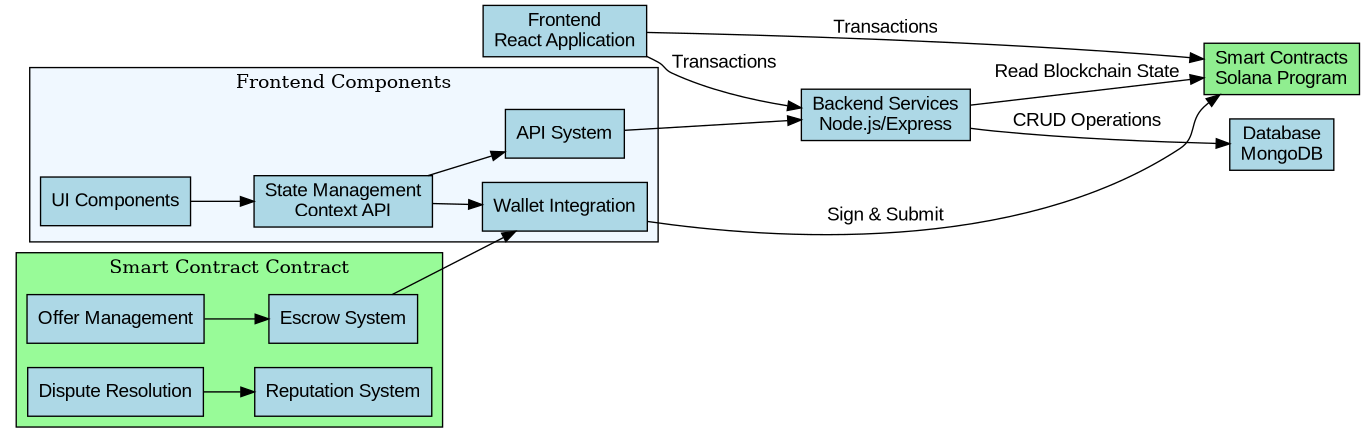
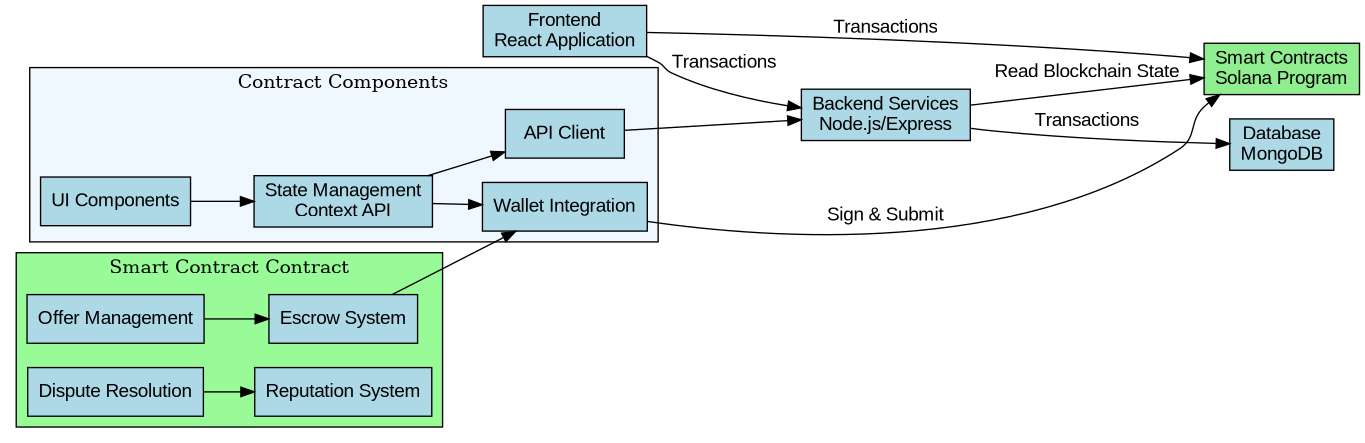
cluster "Frontend Components": label "Frontend Components" -> "Contract Components"
edge "Backend Services Node.js/Express" -> "Database MongoDB": label "CRUD Operations" -> "Transactions"
node "API System": label "API System" -> "API Client"
